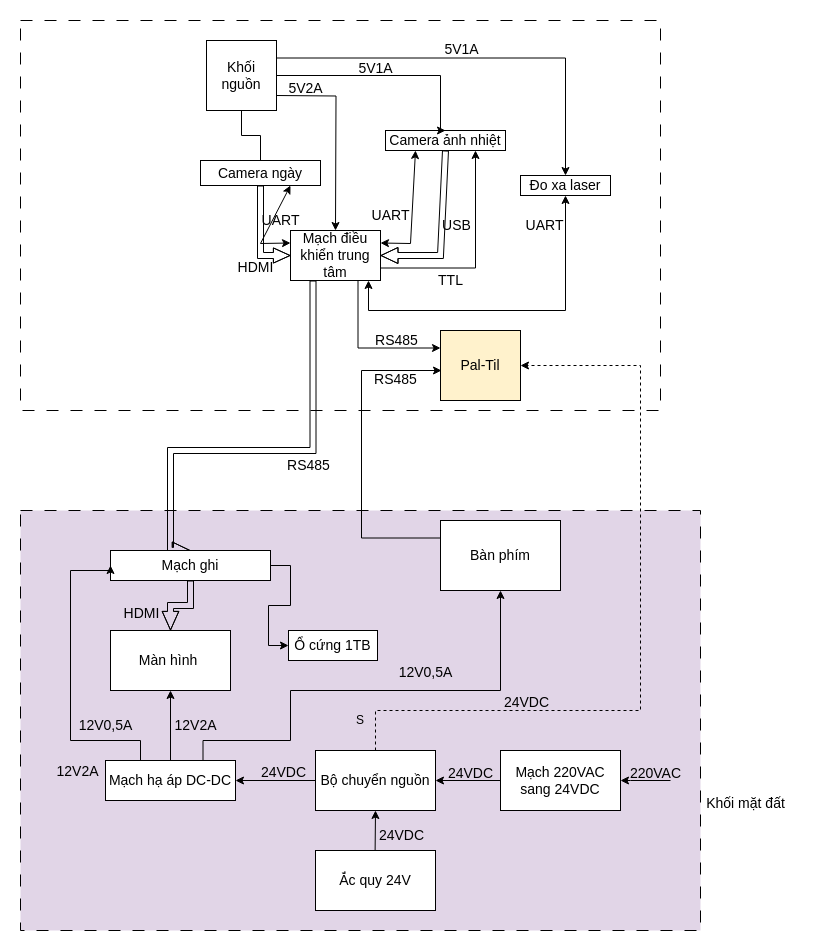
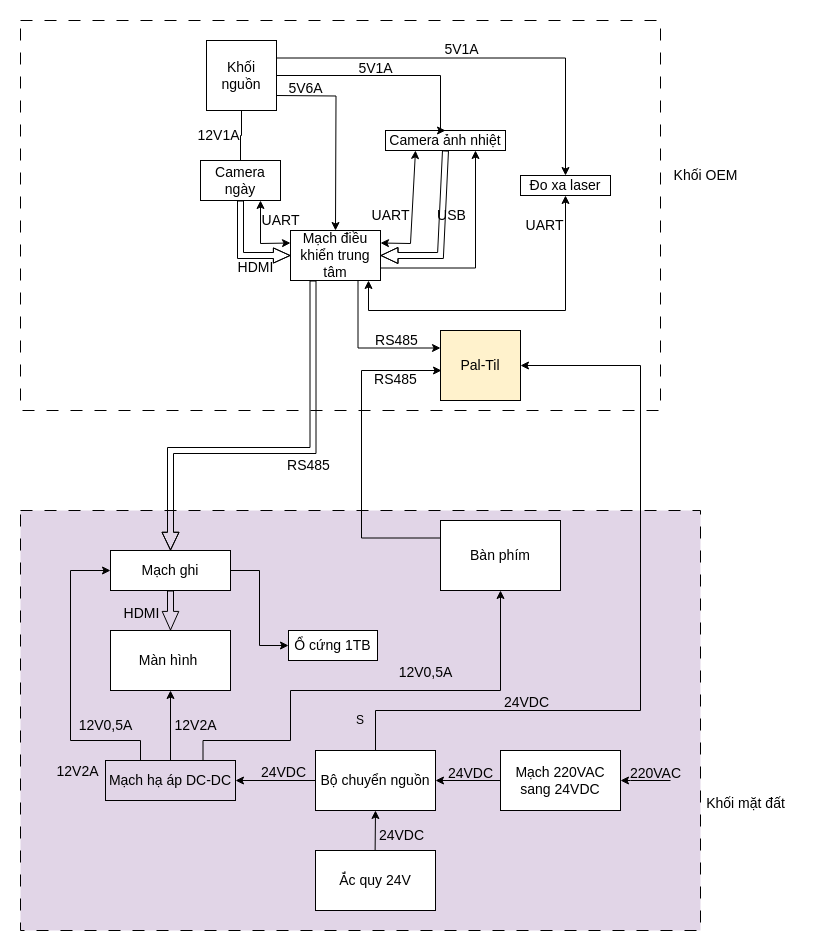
node "5V2A": label "5V2A" -> "5V6A"
node "12V1A": added
node "Camera ngày": size 120x25 -> 80x40
node "Khối OEM": added
node "USB": moved (457, 226) -> (452, 216)
node "TTL": removed
node "Mạch ghi": size 160x30 -> 120x40
edge "Bộ chuyển nguồn" -> "Pal-Til": style dashed -> solid
node "Mạch hạ áp DC-DC": fillcolor #ffffff -> #e1d5e7
